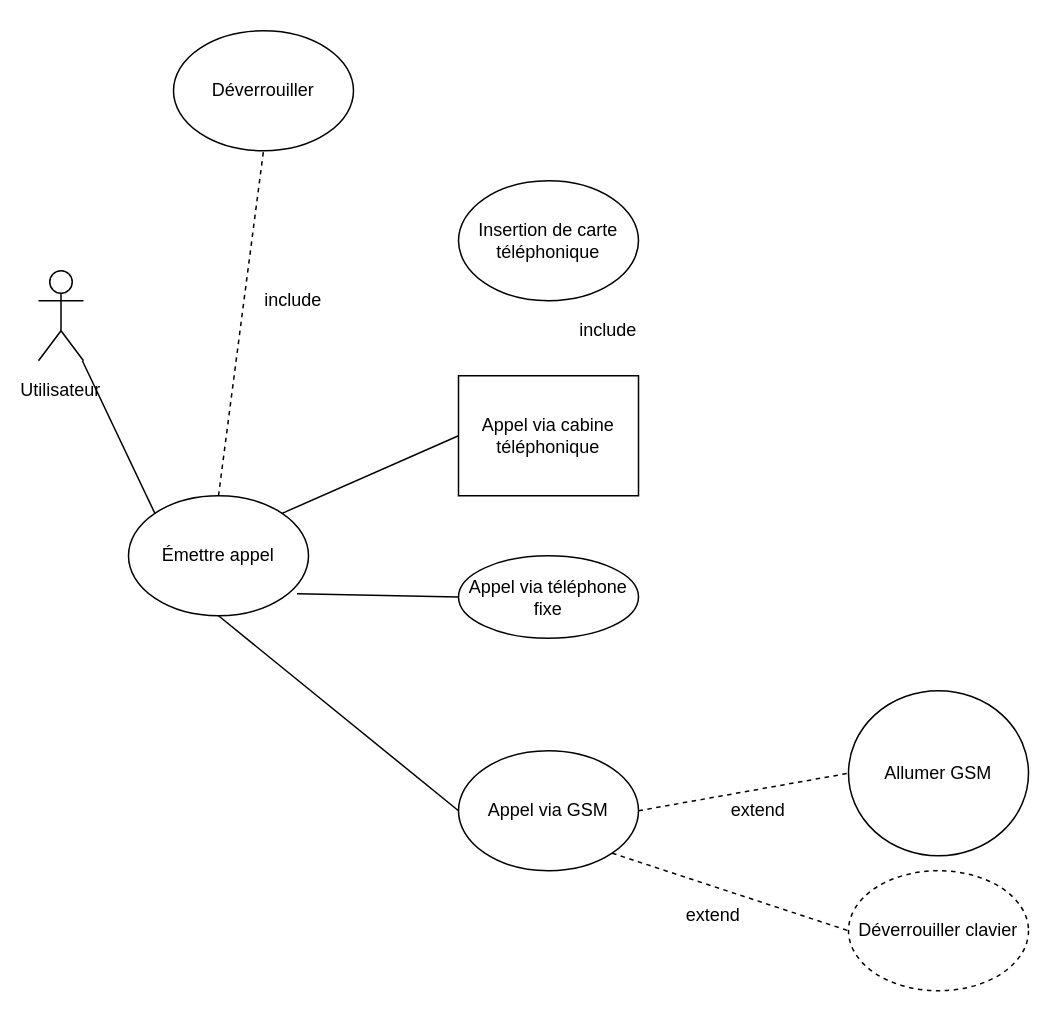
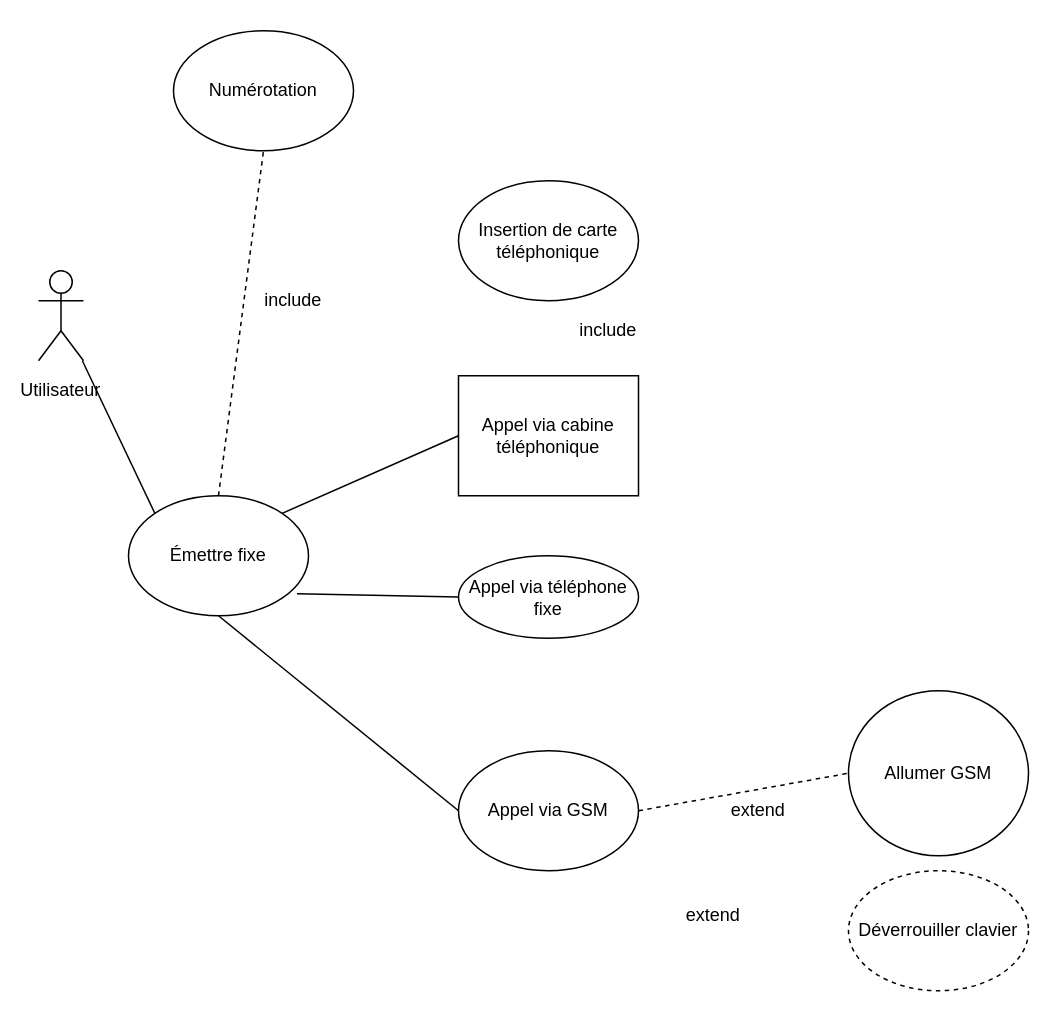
node "Déverrouiller": label "Déverrouiller" -> "Numérotation"
node "Émettre appel": label "Émettre appel" -> "Émettre fixe"
edge "Appel via GSM" -- "Déverrouiller clavier": removed
